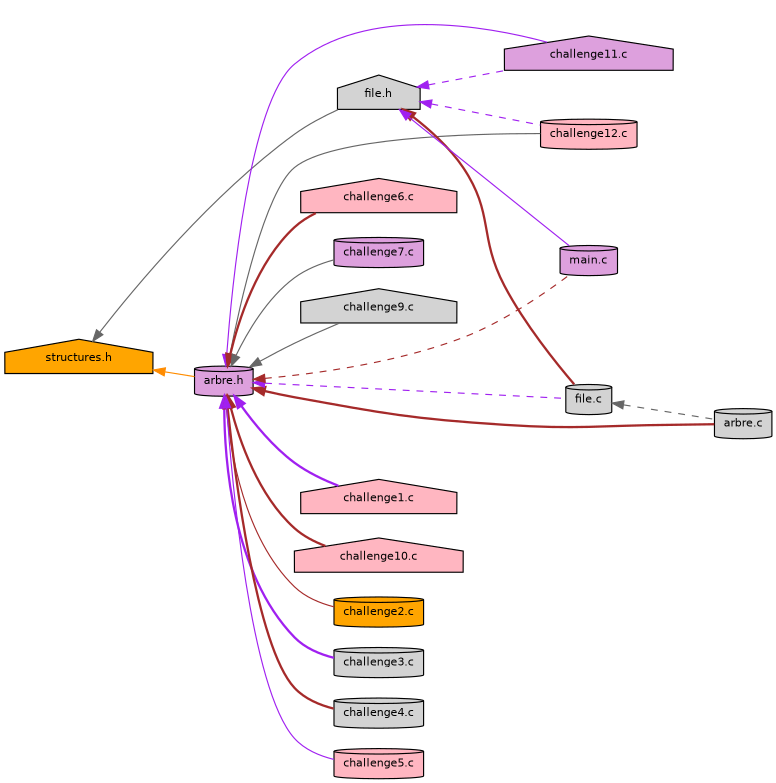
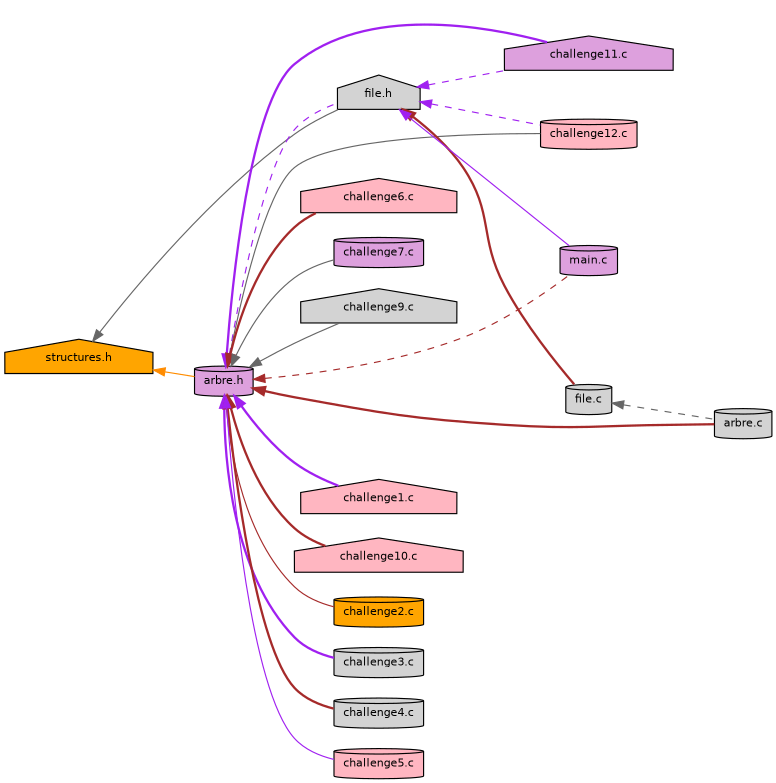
edge "challenge11.c" -> "arbre.h": style solid -> bold
edge "file.c" -> "arbre.h": now "file.h" -> "arbre.h"
